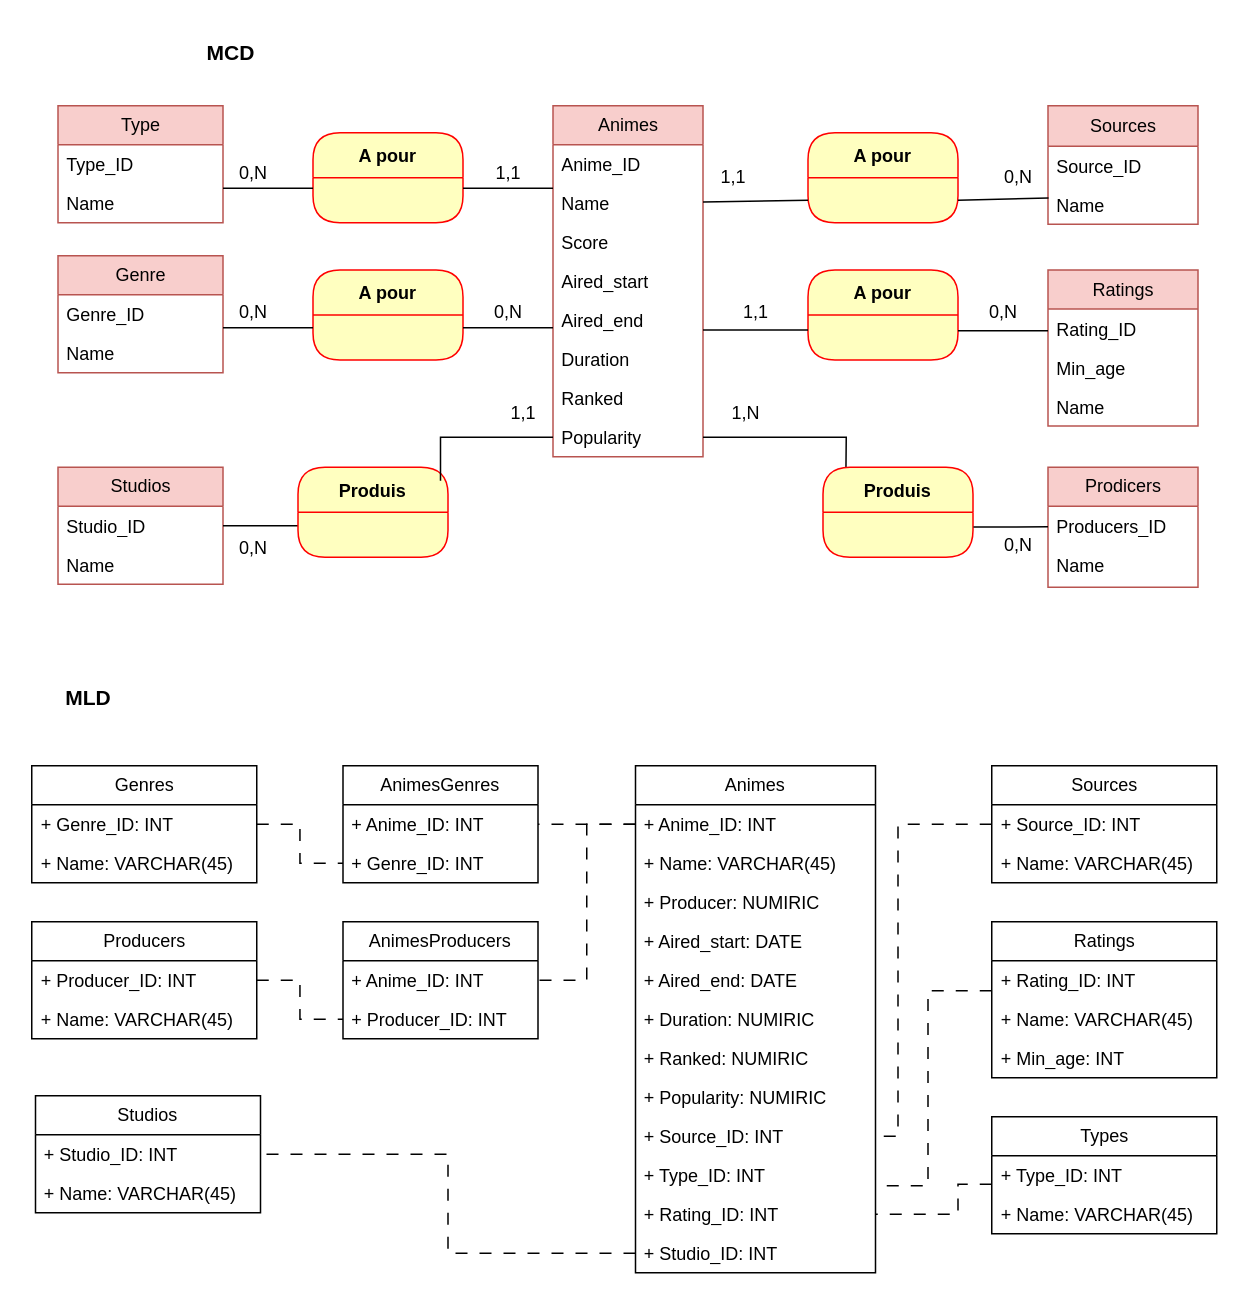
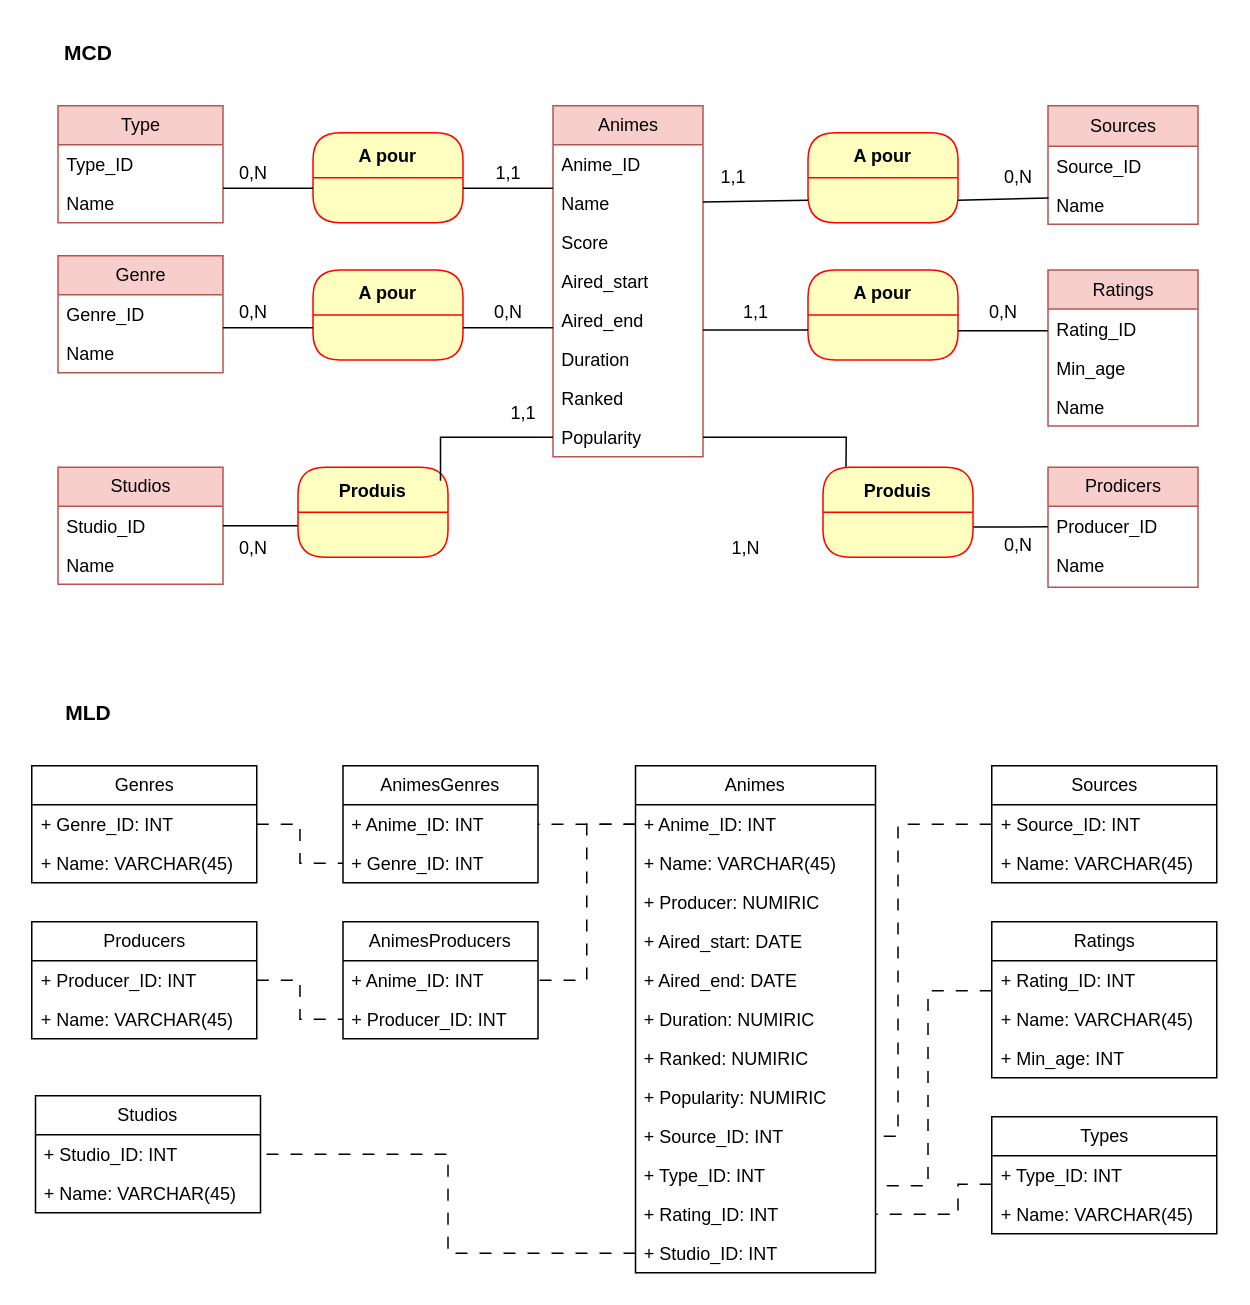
node "MCD": moved (230, 53) -> (88, 53)
node "1,N": moved (740, 413) -> (740, 548)
node "Producers_ID": label "Producers_ID" -> "Producer_ID"
node "MLD": moved (88, 698) -> (88, 713)
